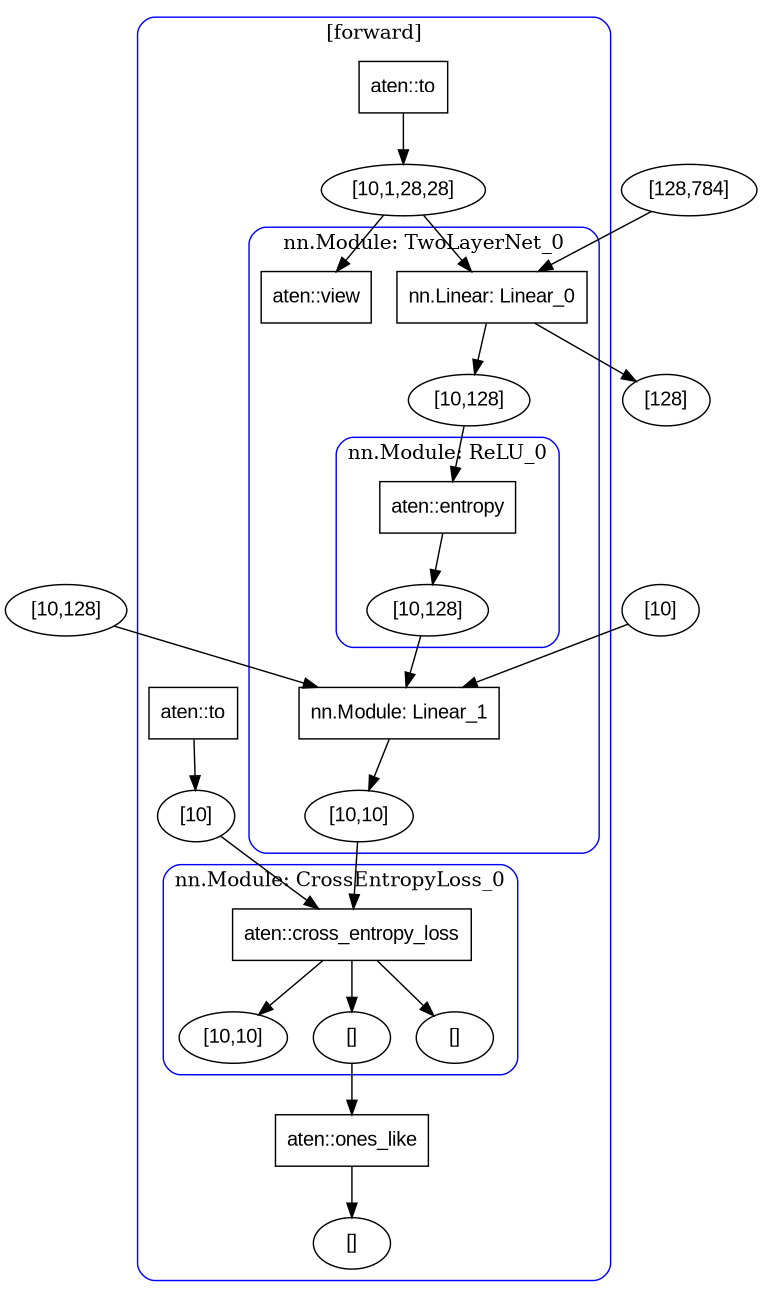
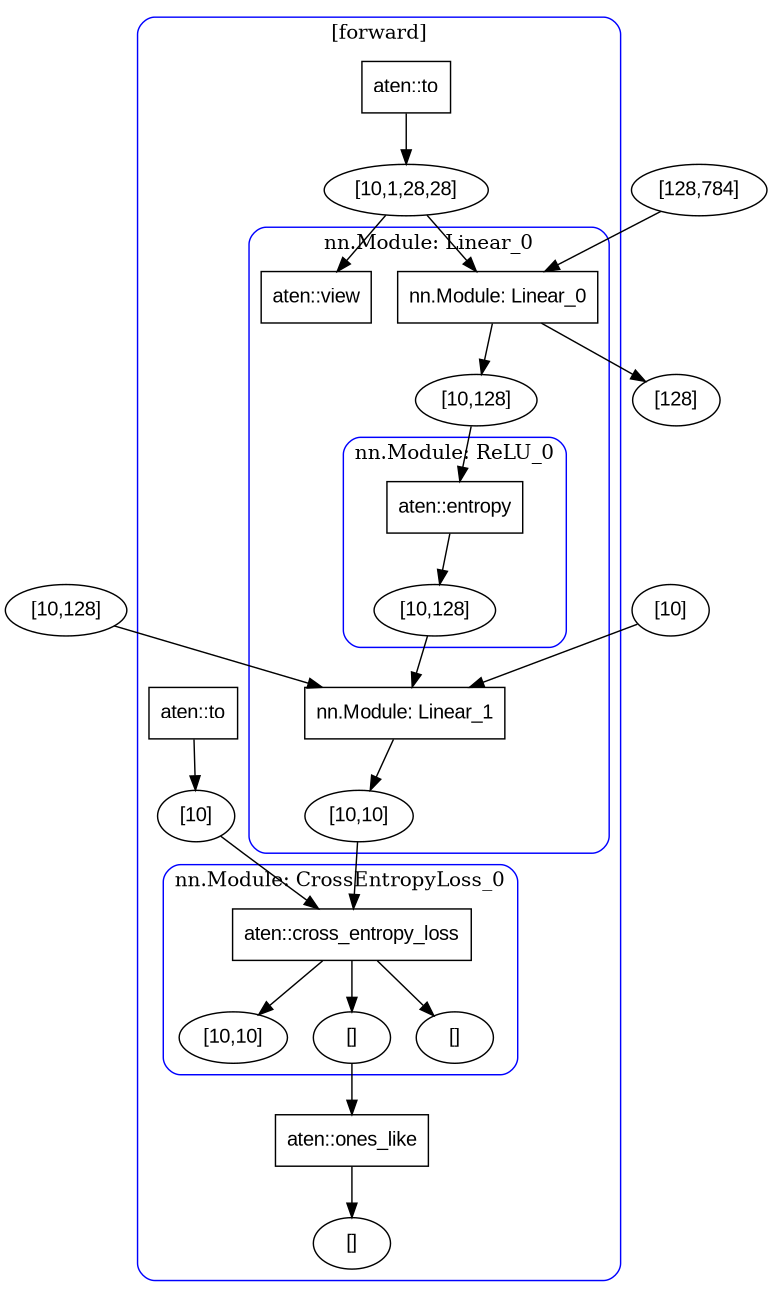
cluster "nn.Module: TwoLayerNet_0": label "nn.Module: TwoLayerNet_0" -> "nn.Module: Linear_0"
node "nn.Linear: Linear_0": label "nn.Linear: Linear_0" -> "nn.Module: Linear_0"
